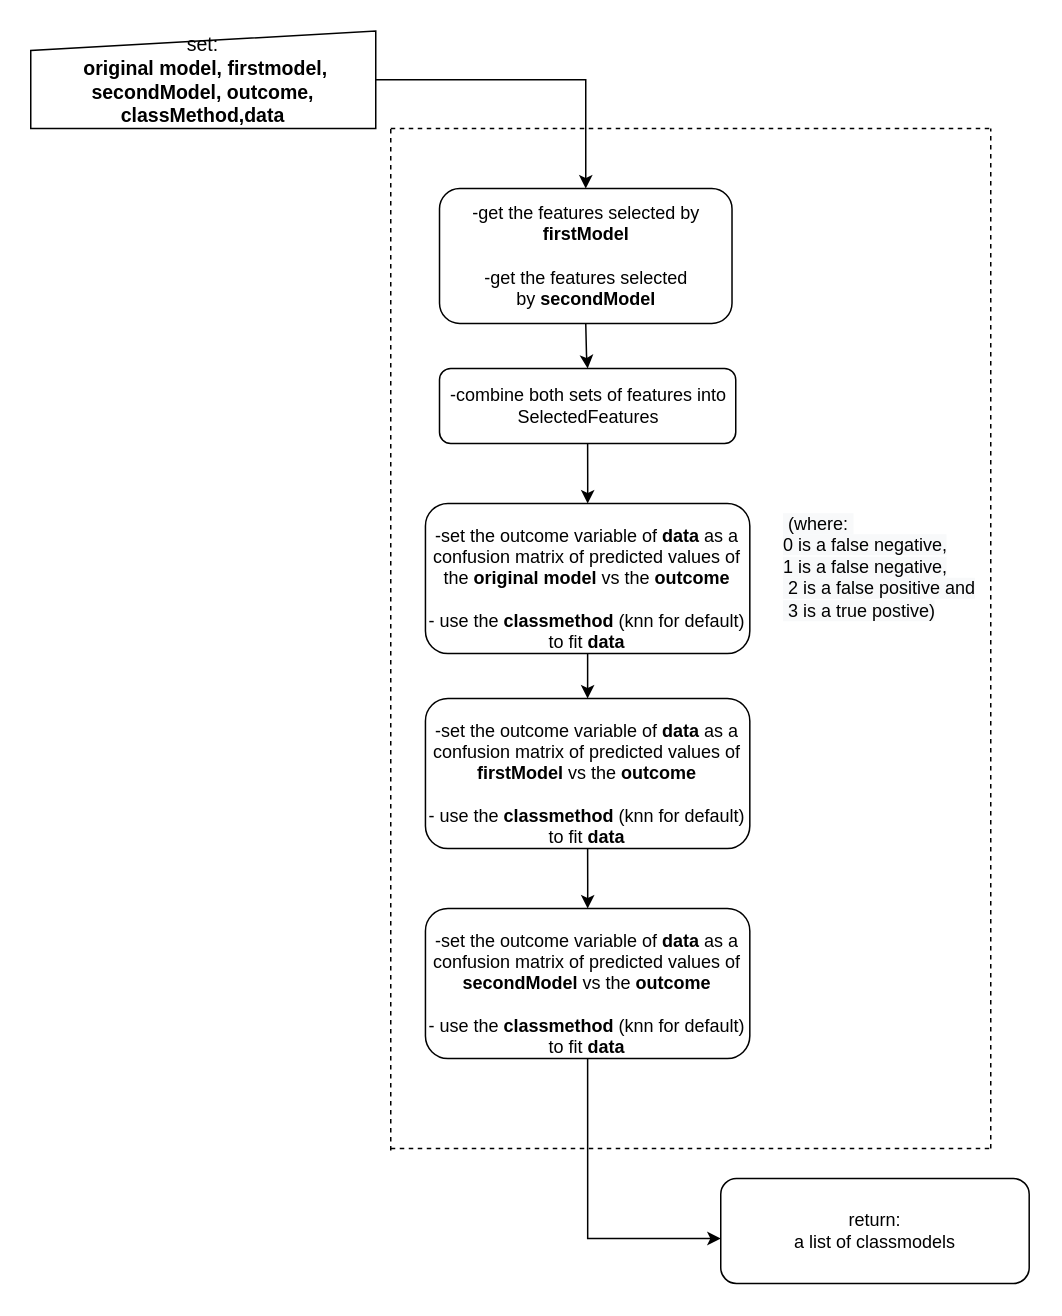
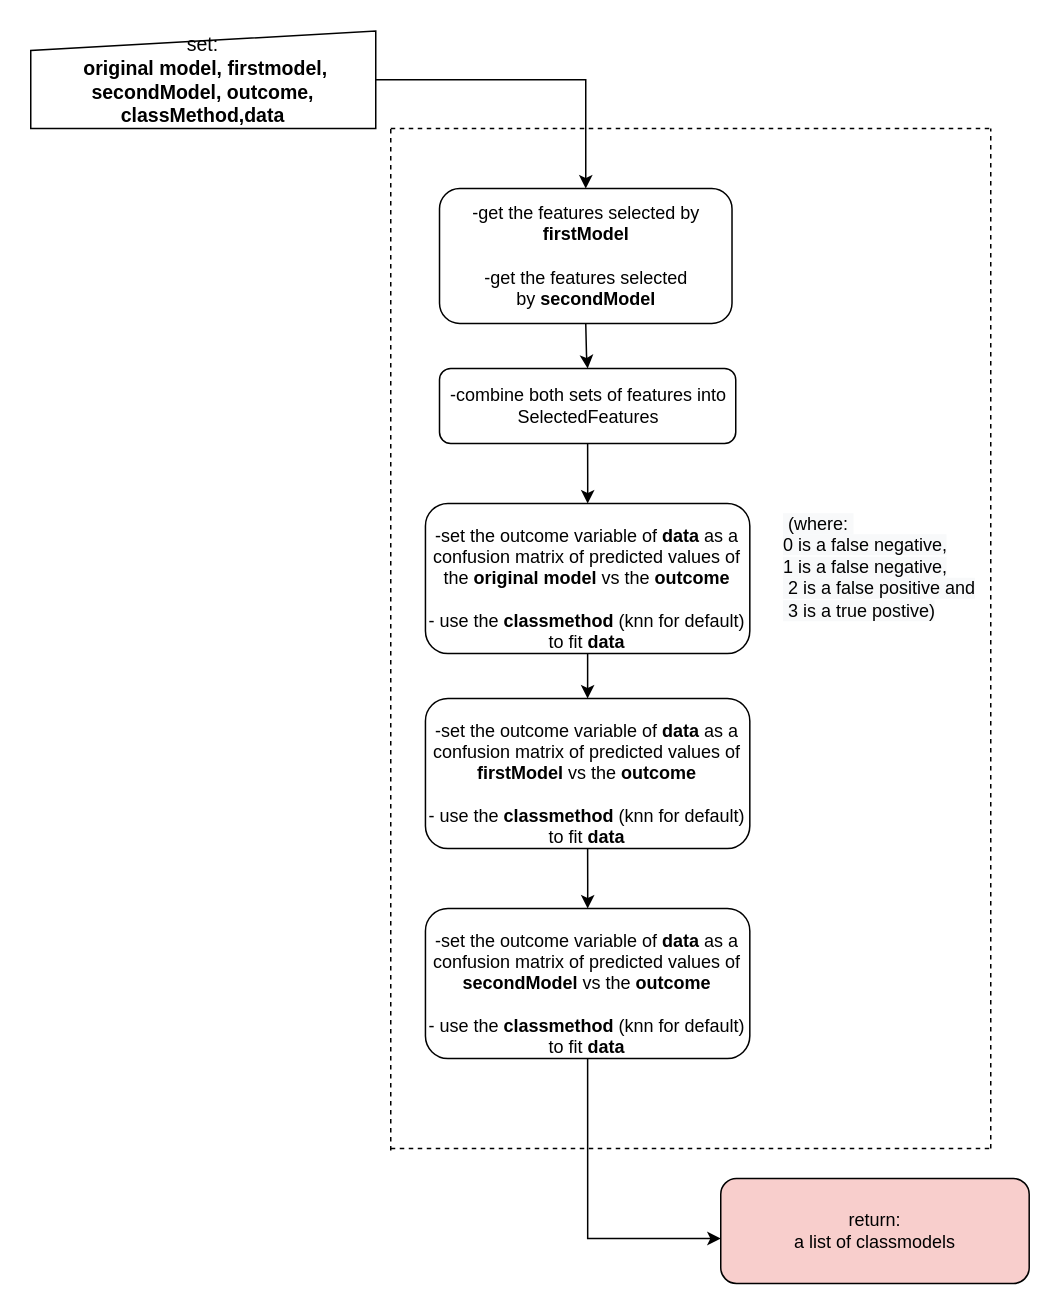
node "return: a list of classmodels": fillcolor #ffffff -> #f8cecc
